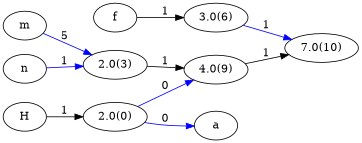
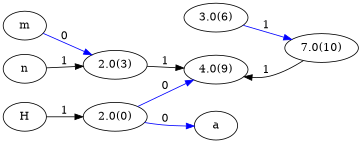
node "f": removed
edge "m" -> "2.0(3)": label "5" -> "0"
edge "4.0(9)" -> "7.0(10)": reversed
edge "n" -> "2.0(3)": color blue -> black
